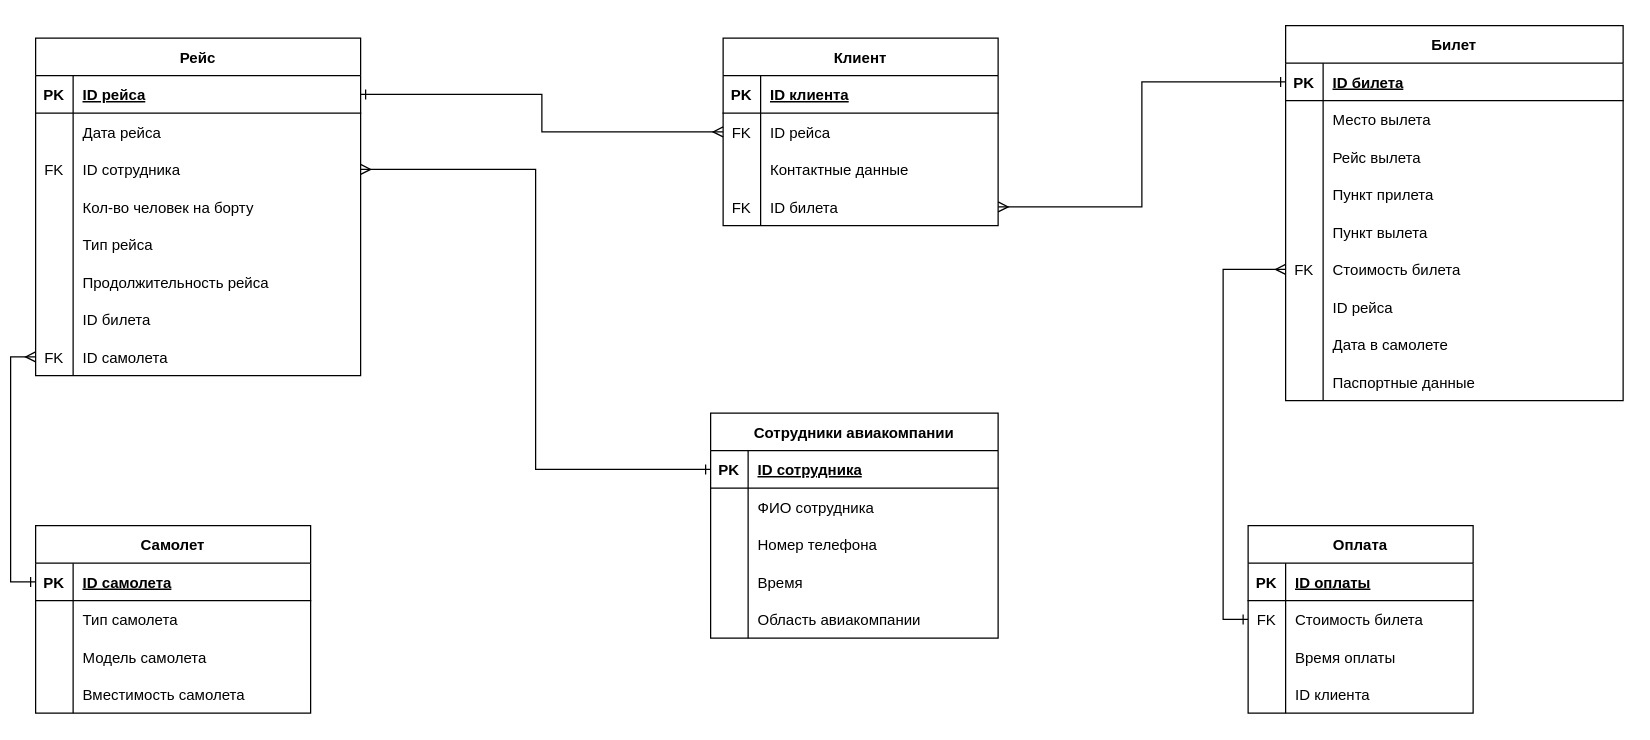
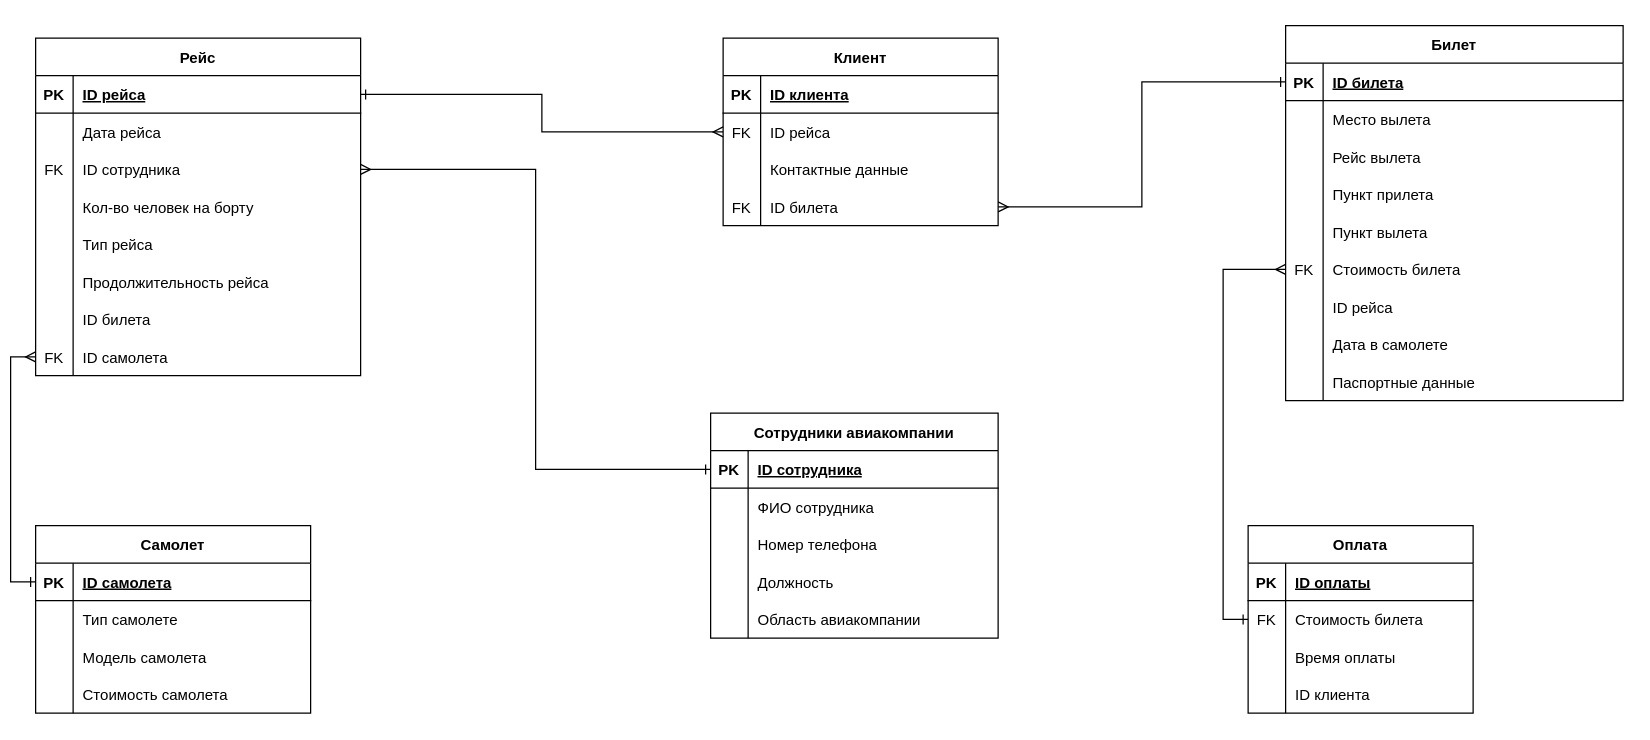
node "Время": label "Время" -> "Должность"
node "Тип самолета": label "Тип самолета" -> "Тип самолете"
node "Вместимость самолета": label "Вместимость самолета" -> "Стоимость самолета"
